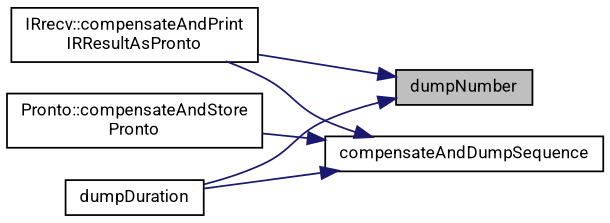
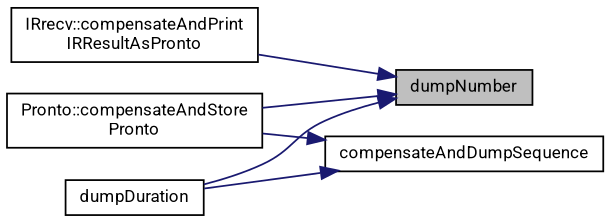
edge "IRrecv::compensateAndPrint IRResultAsPronto" -> "compensateAndDumpSequence": removed
edge "Pronto::compensateAndStore Pronto" -> "dumpNumber": added
